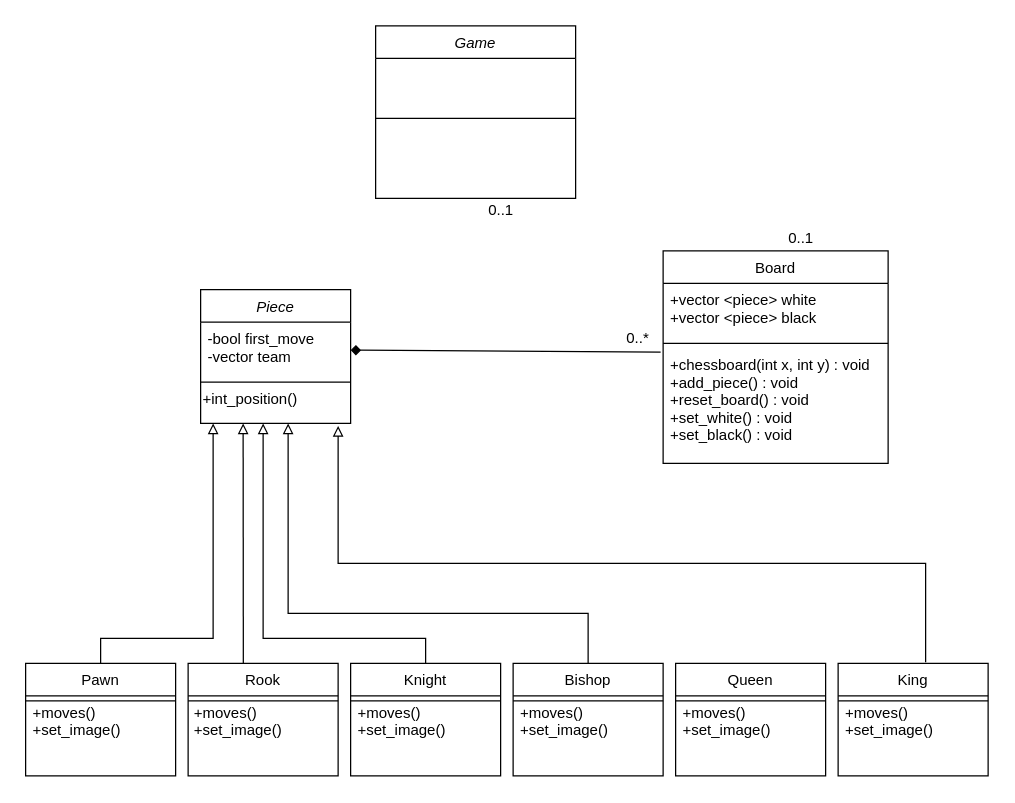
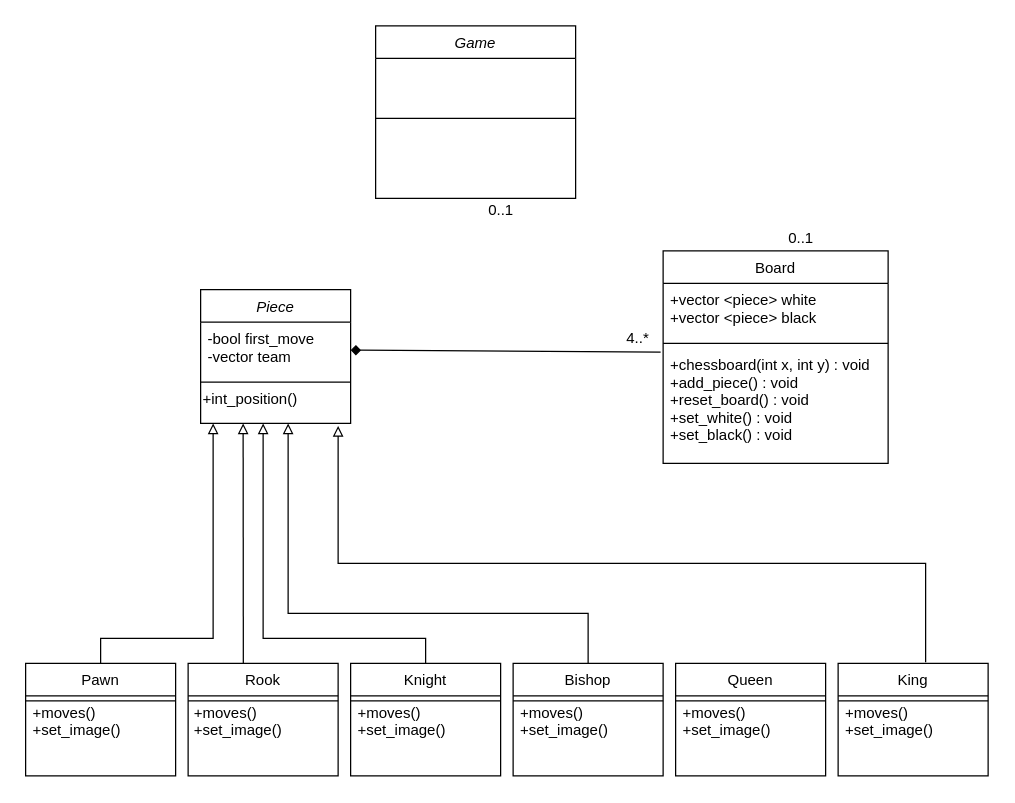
node "0..*": label "0..*" -> "4..*"
